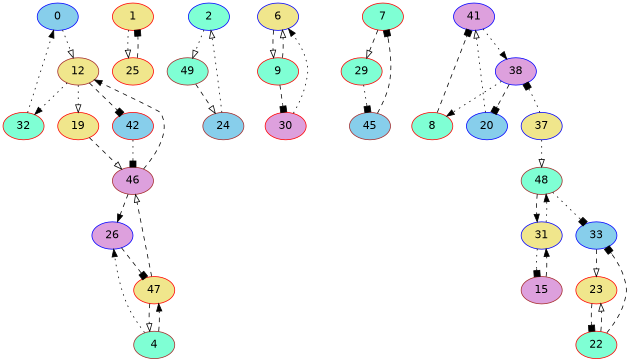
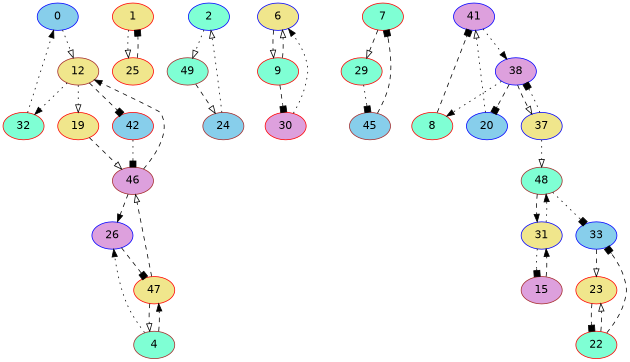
edge "38" -> "37": added
